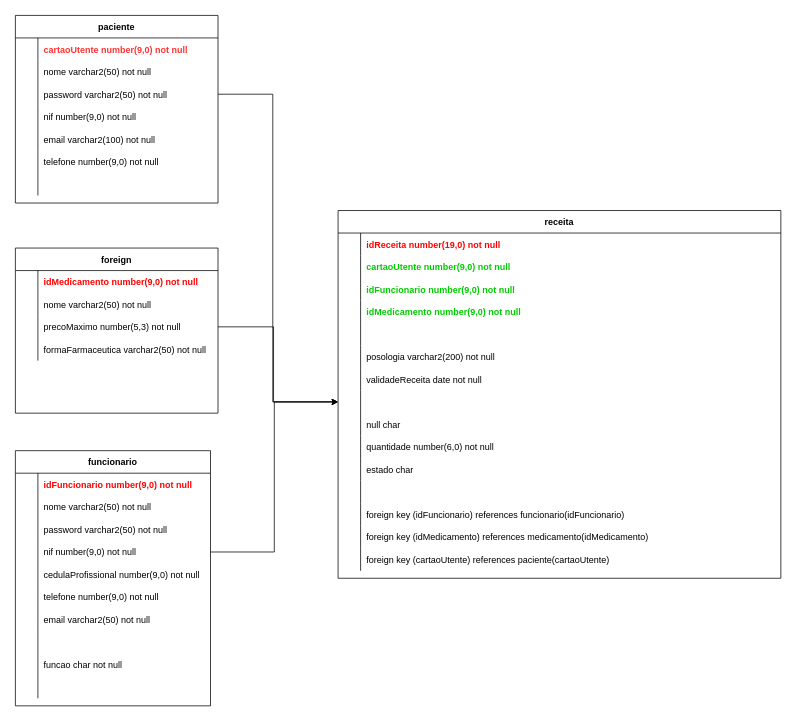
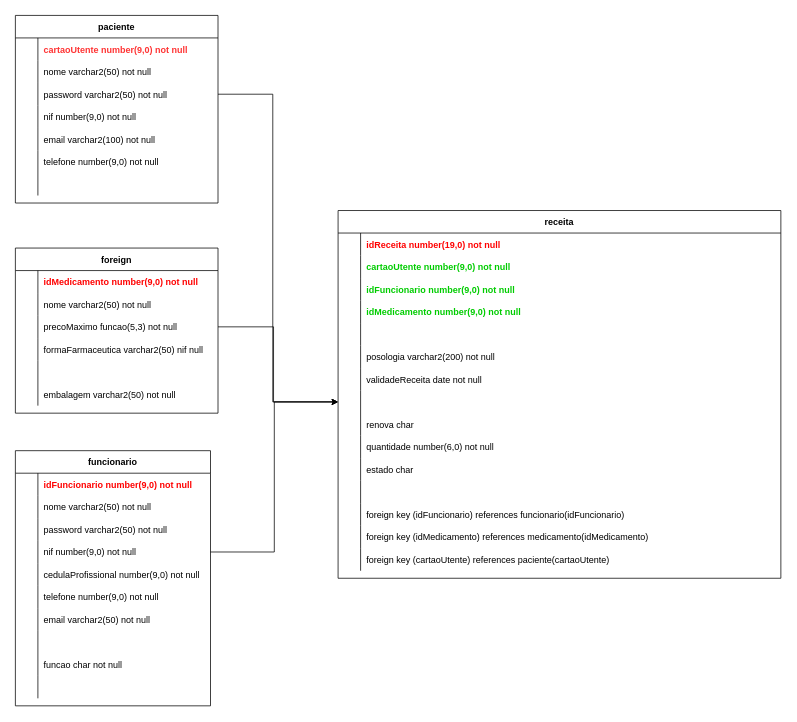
node "precoMaximo number(5,3) not null": label "precoMaximo number(5,3) not null" -> "precoMaximo funcao(5,3) not null"
node "formaFarmaceutica varchar2(50) not null": label "formaFarmaceutica varchar2(50) not null" -> "formaFarmaceutica varchar2(50) nif null"
node "embalagem varchar2(50) not null": added
node "null char": label "null char" -> "renova char"
